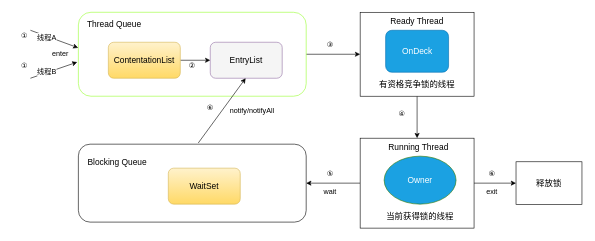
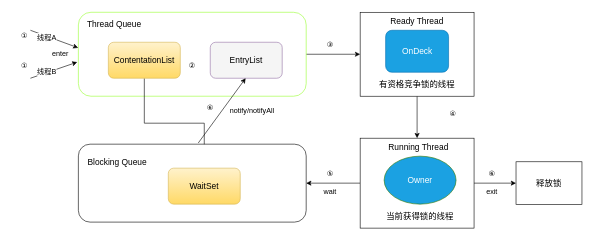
edge "ContentationList" -> "EntryList": now "ContentationList" -> "WaitSet"
node "④": moved (402, 114) -> (453, 114)
